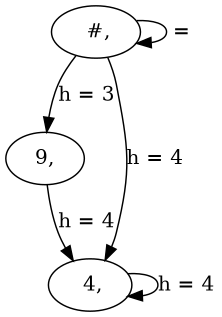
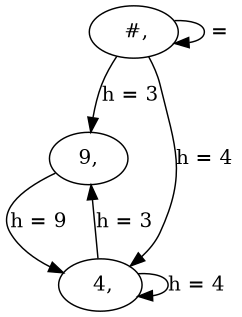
edge "9," -> "4,": label "h = 4" -> "h = 9"
edge "4," -> "9,": added, label "h = 3"
